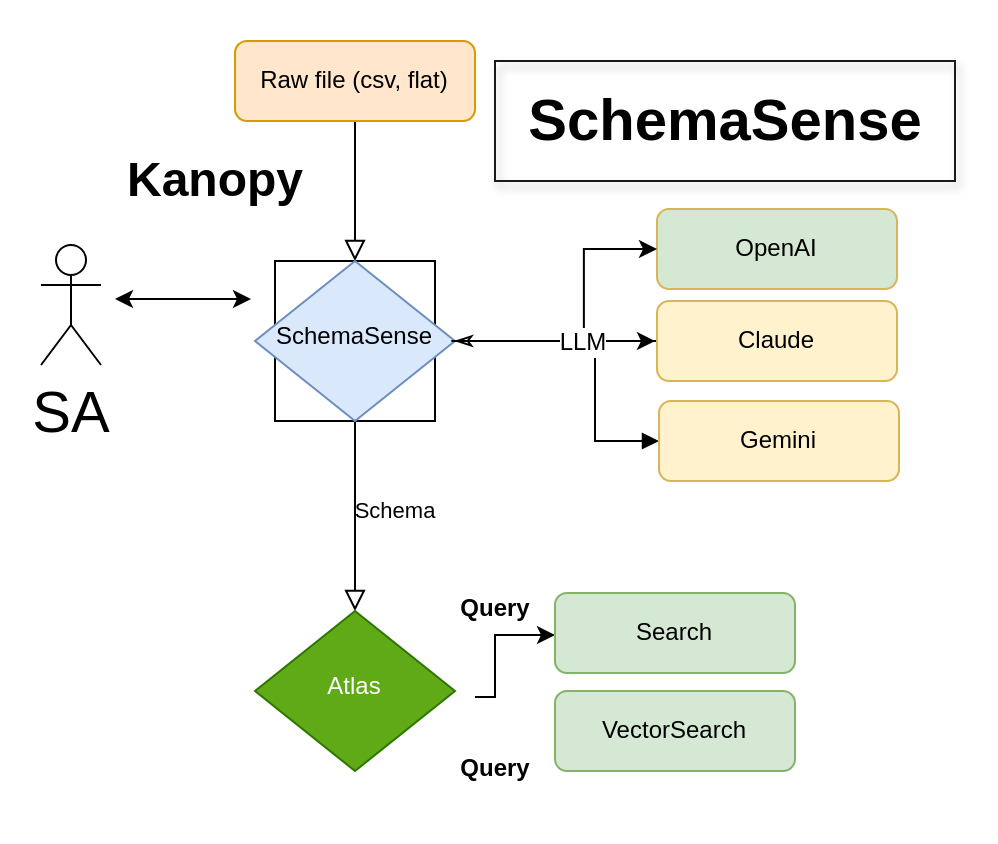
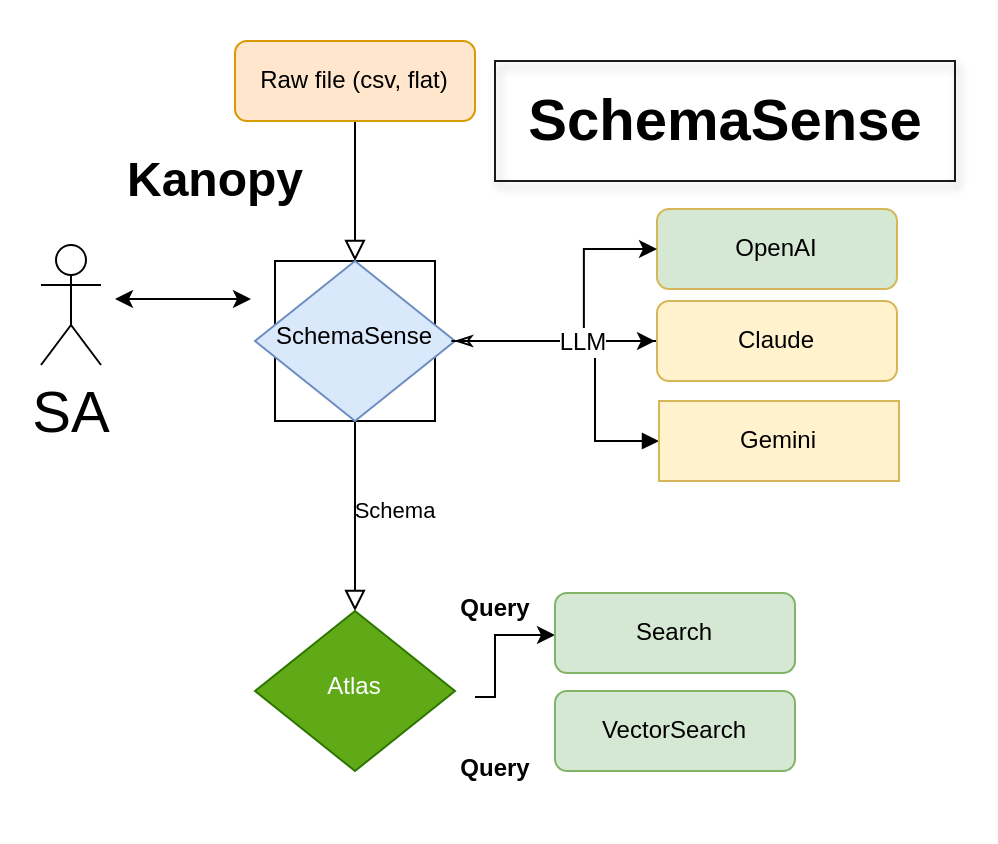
node "Gemini": shape rounded rectangle -> rectangle
